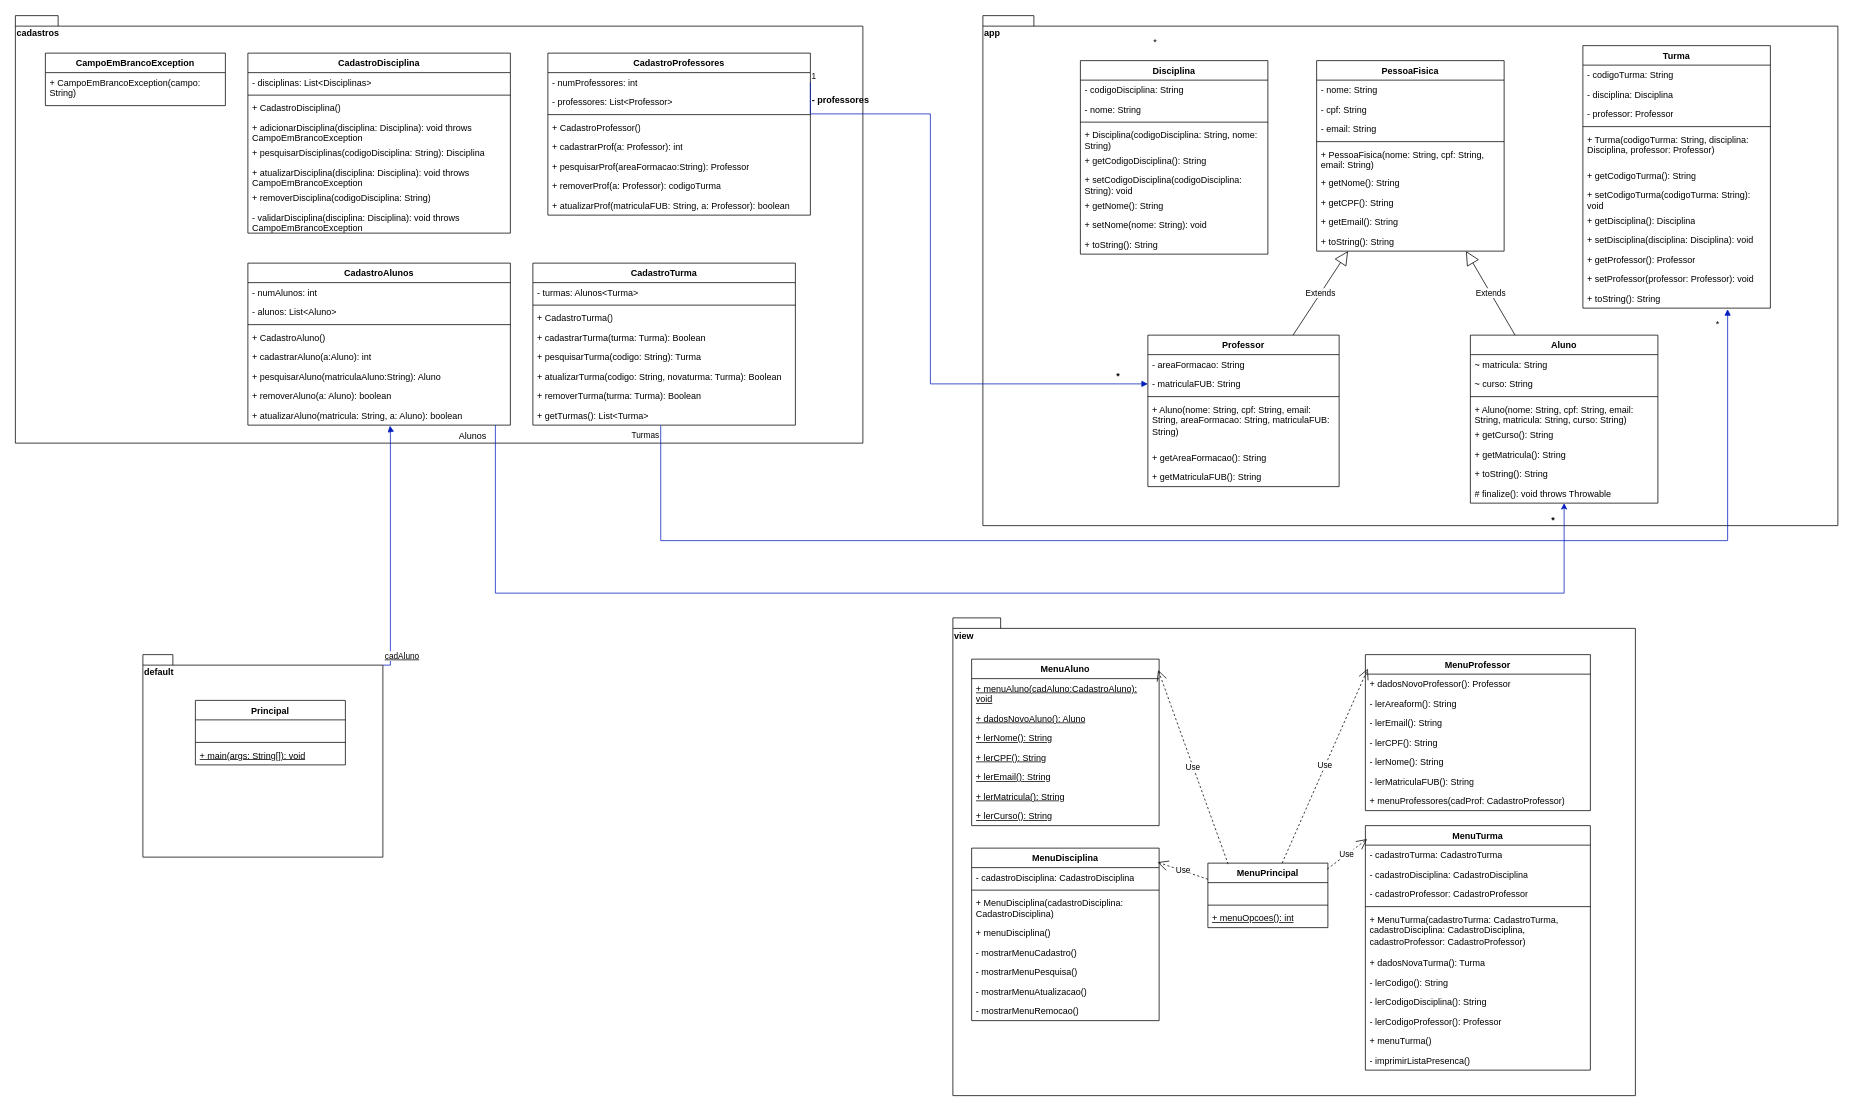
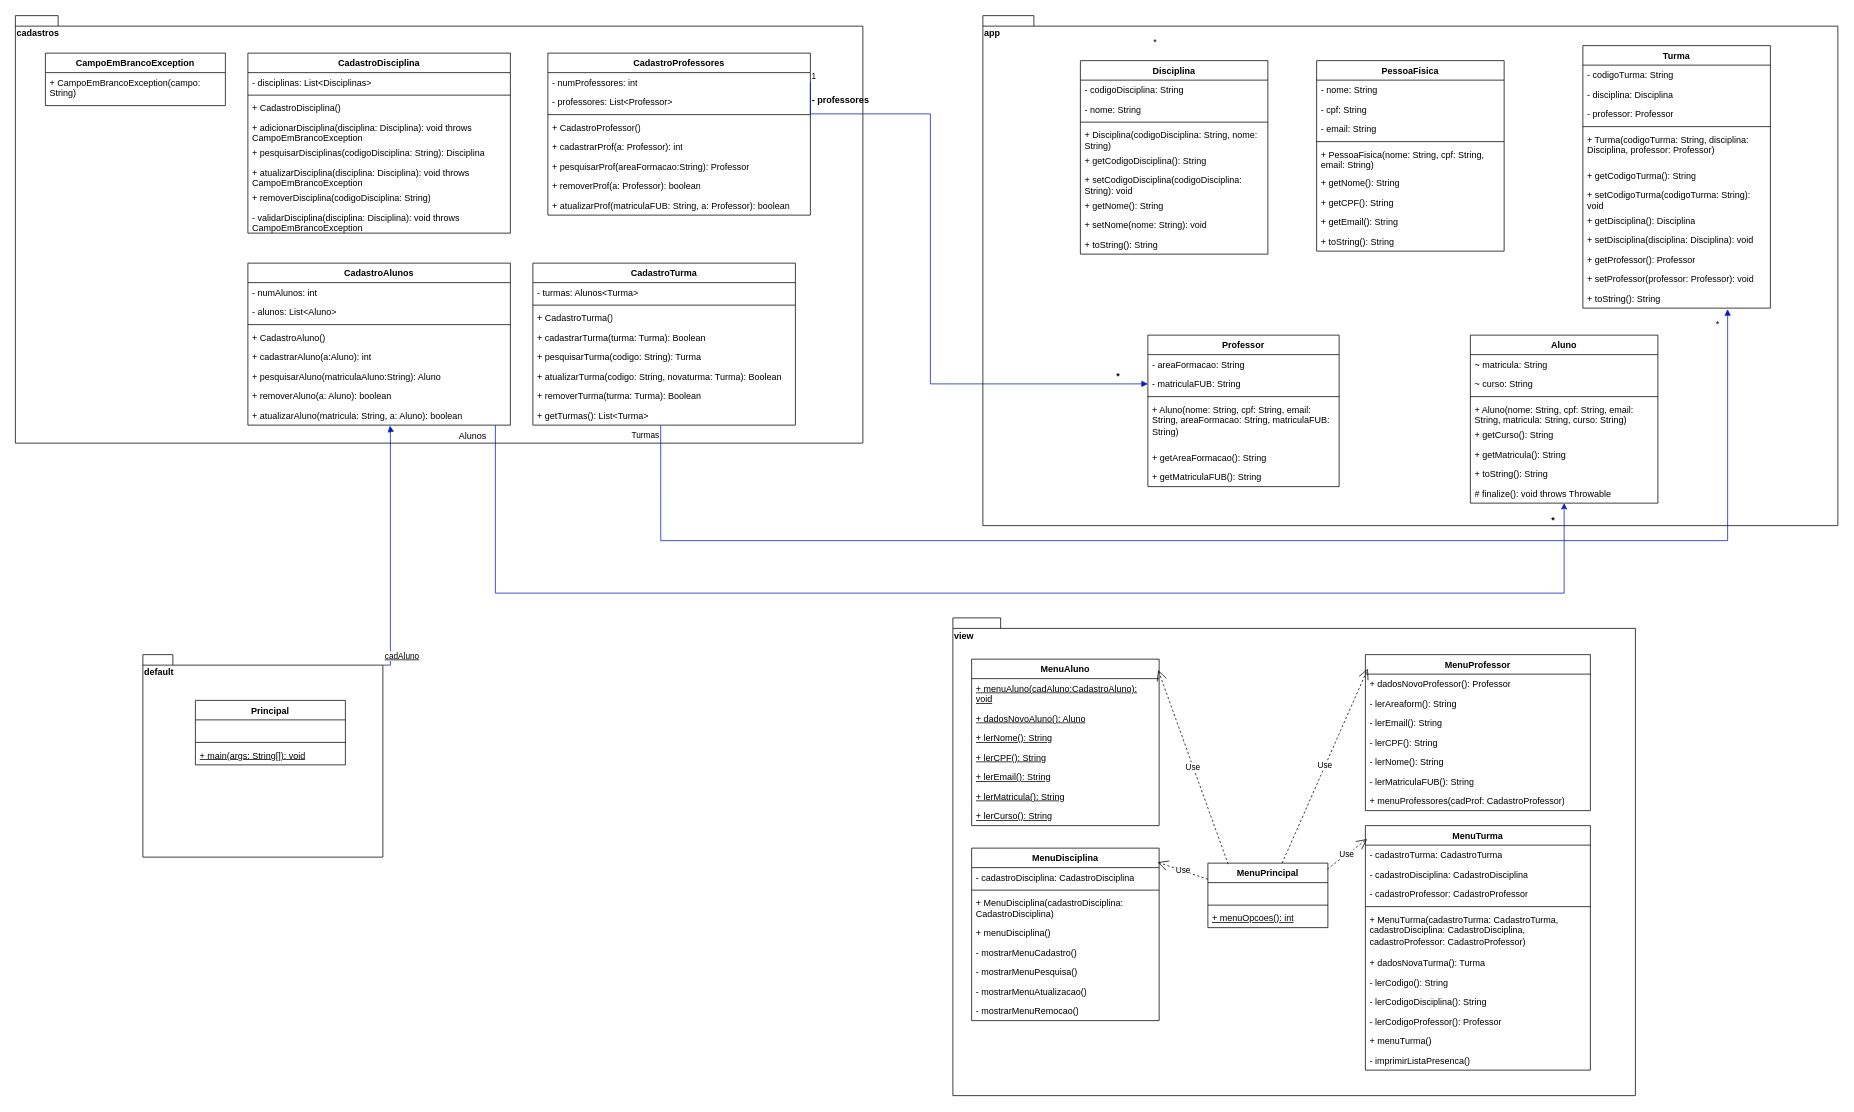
node "+ removerProf(a: Professor): codigoTurma": label "+ removerProf(a: Professor): codigoTurma" -> "+ removerProf(a: Professor): boolean"
edge "Professor" -> "PessoaFisica": removed, label "Extends"
edge "Aluno" -> "PessoaFisica": removed, label "Extends"
